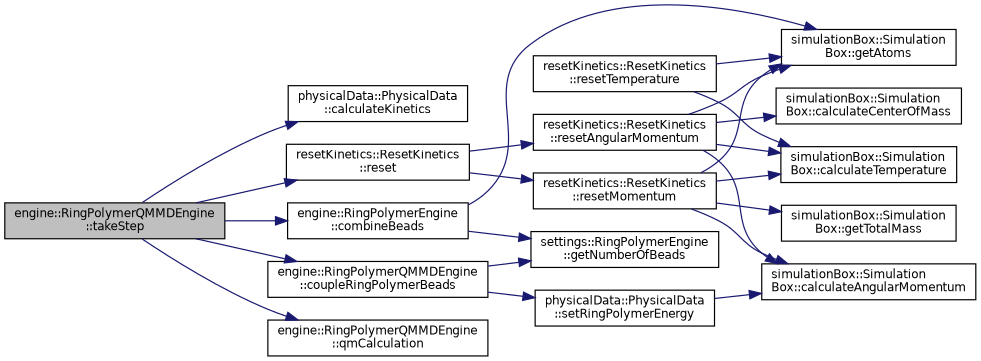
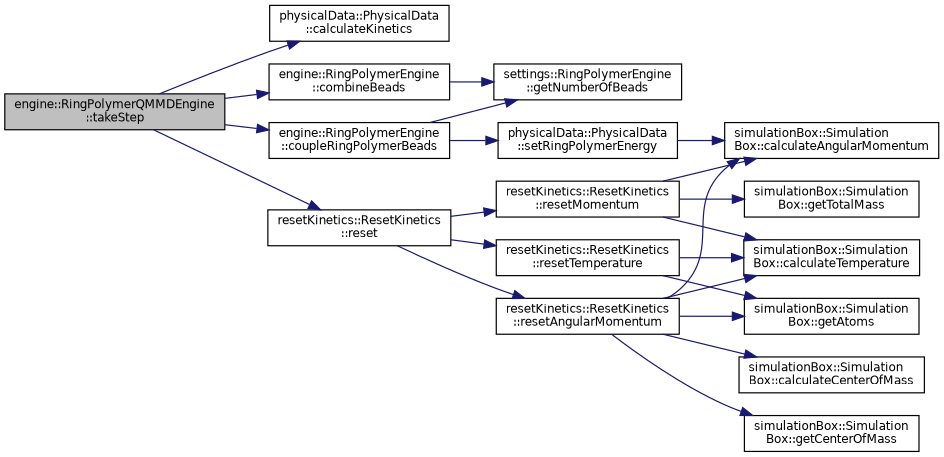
edge "engine::RingPolymerEngine ::combineBeads" -> "simulationBox::Simulation Box::getAtoms": removed
edge "resetKinetics::ResetKinetics ::resetMomentum" -> "simulationBox::Simulation Box::getAtoms": removed
edge "resetKinetics::ResetKinetics ::reset" -> "resetKinetics::ResetKinetics ::resetTemperature": added
node "engine::RingPolymerQMMDEngine ::coupleRingPolymerBeads": label "engine::RingPolymerQMMDEngine ::coupleRingPolymerBeads" -> "engine::RingPolymerEngine ::coupleRingPolymerBeads"
node "engine::RingPolymerQMMDEngine ::qmCalculation": removed
node "simulationBox::Simulation Box::getCenterOfMass": added
